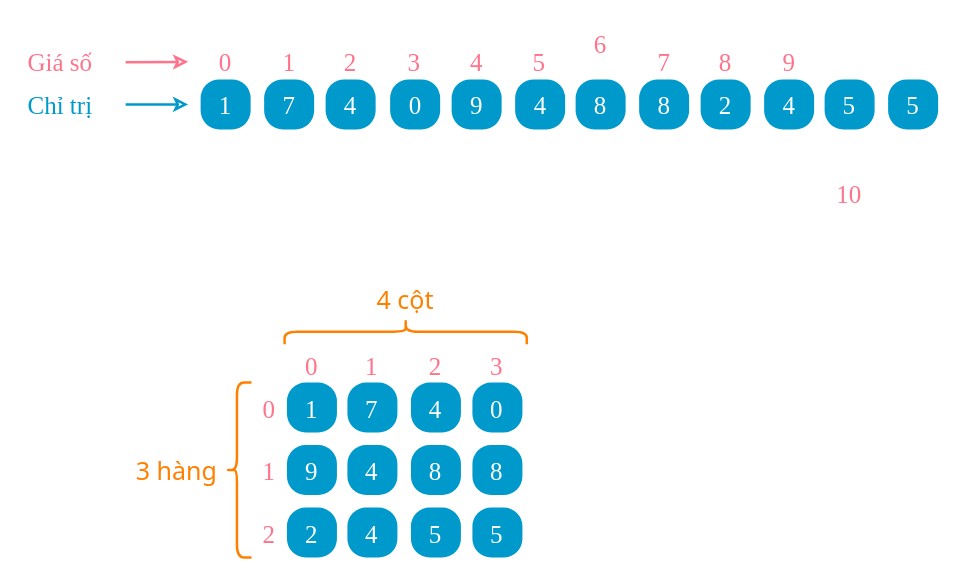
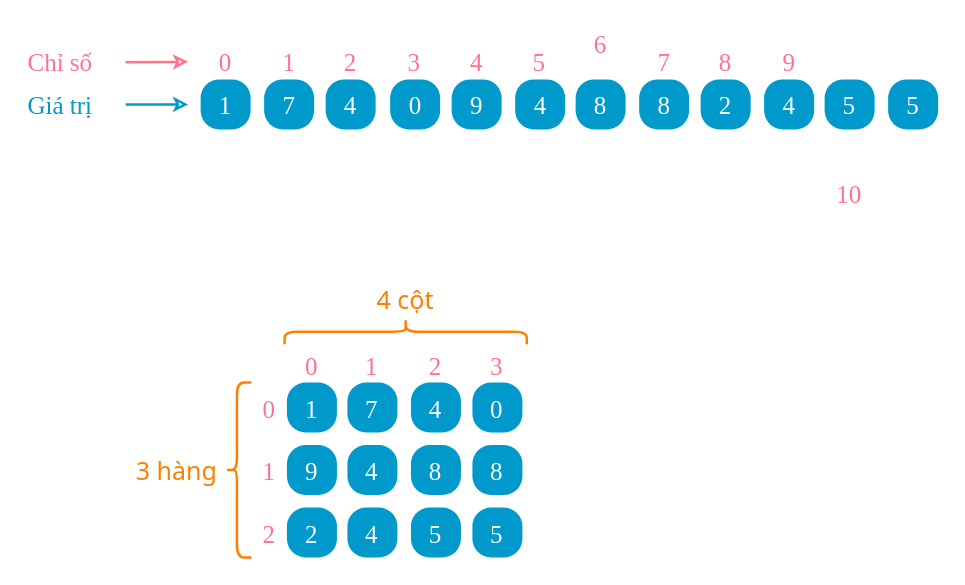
node "Giá số": label "Giá số" -> "Chỉ số"
node "Chỉ trị": label "Chỉ trị" -> "Giá trị"
